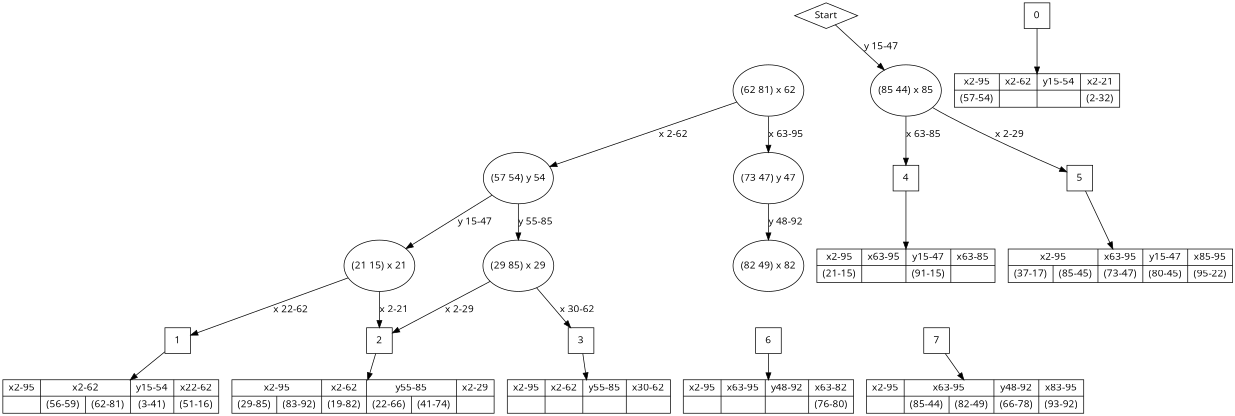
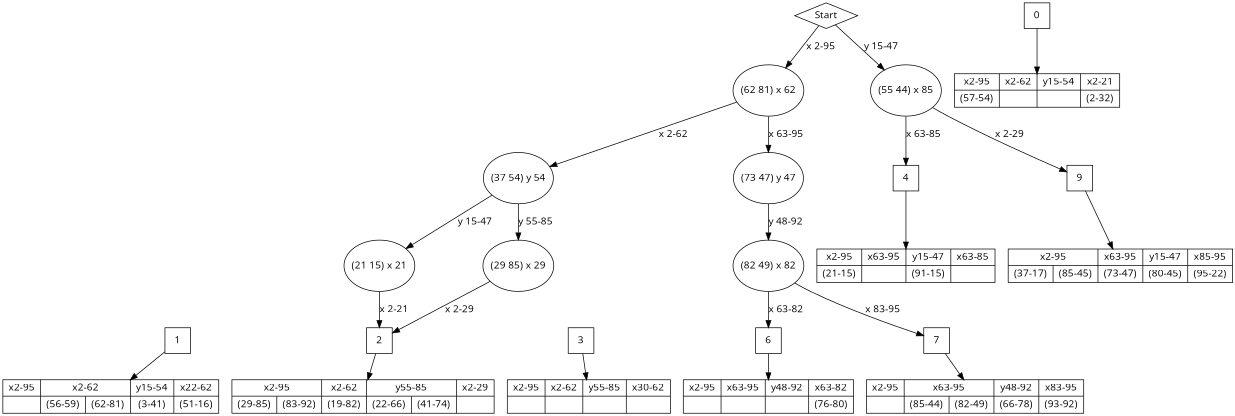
edge "Start" -> "(62 81) x 62": added, label "x 2-95"
node "(85 44) x 85": label "(85 44) x 85" -> "(55 44) x 85"
node "(57 54) y 54": label "(57 54) y 54" -> "(37 54) y 54"
node "5": label "5" -> "9"
edge "(21 15) x 21" -> "1": removed, label "x 22-62"
edge "(29 85) x 29" -> "3": removed, label "x 30-62"
edge "(82 49) x 82" -> "6": added, label "x 63-82"
edge "(82 49) x 82" -> "7": added, label "x 83-95"
